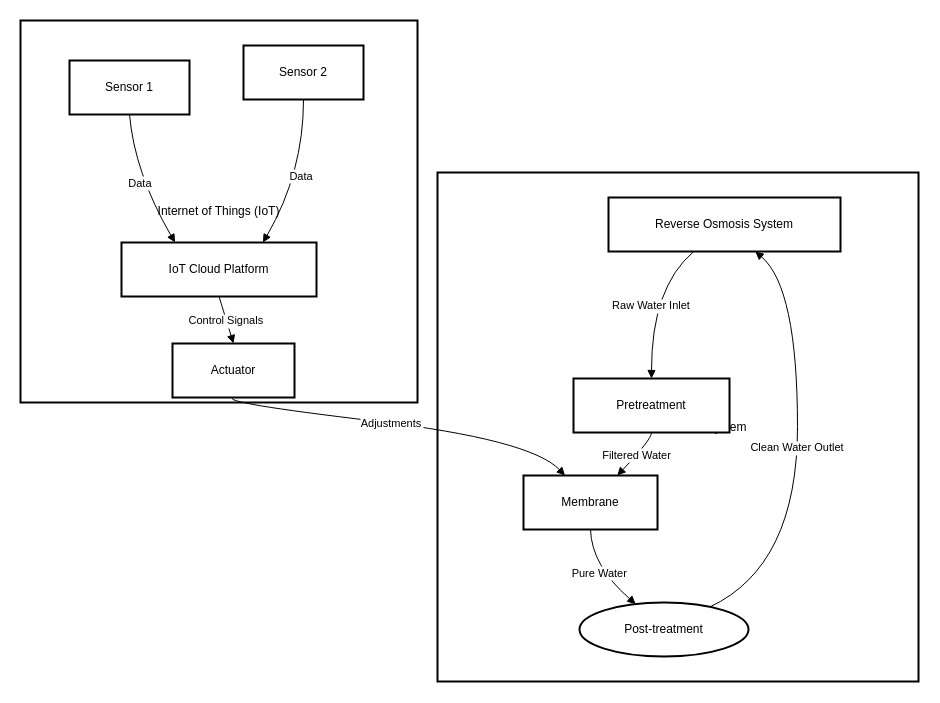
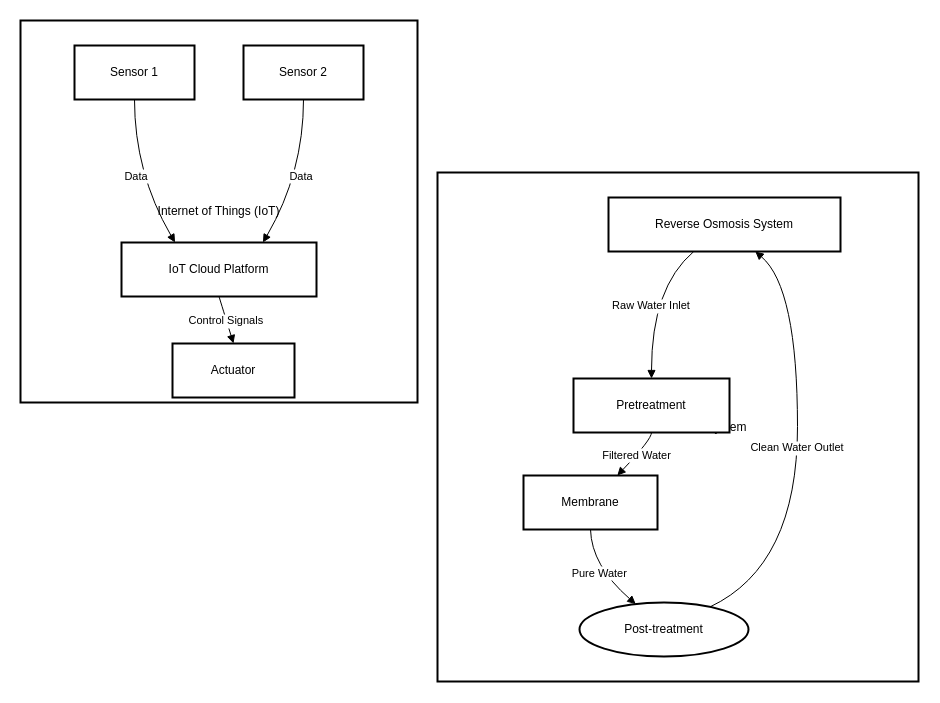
node "Sensor 1": moved (130, 88) -> (135, 73)
edge "Actuator" -> "Membrane": removed, label "Adjustments"
